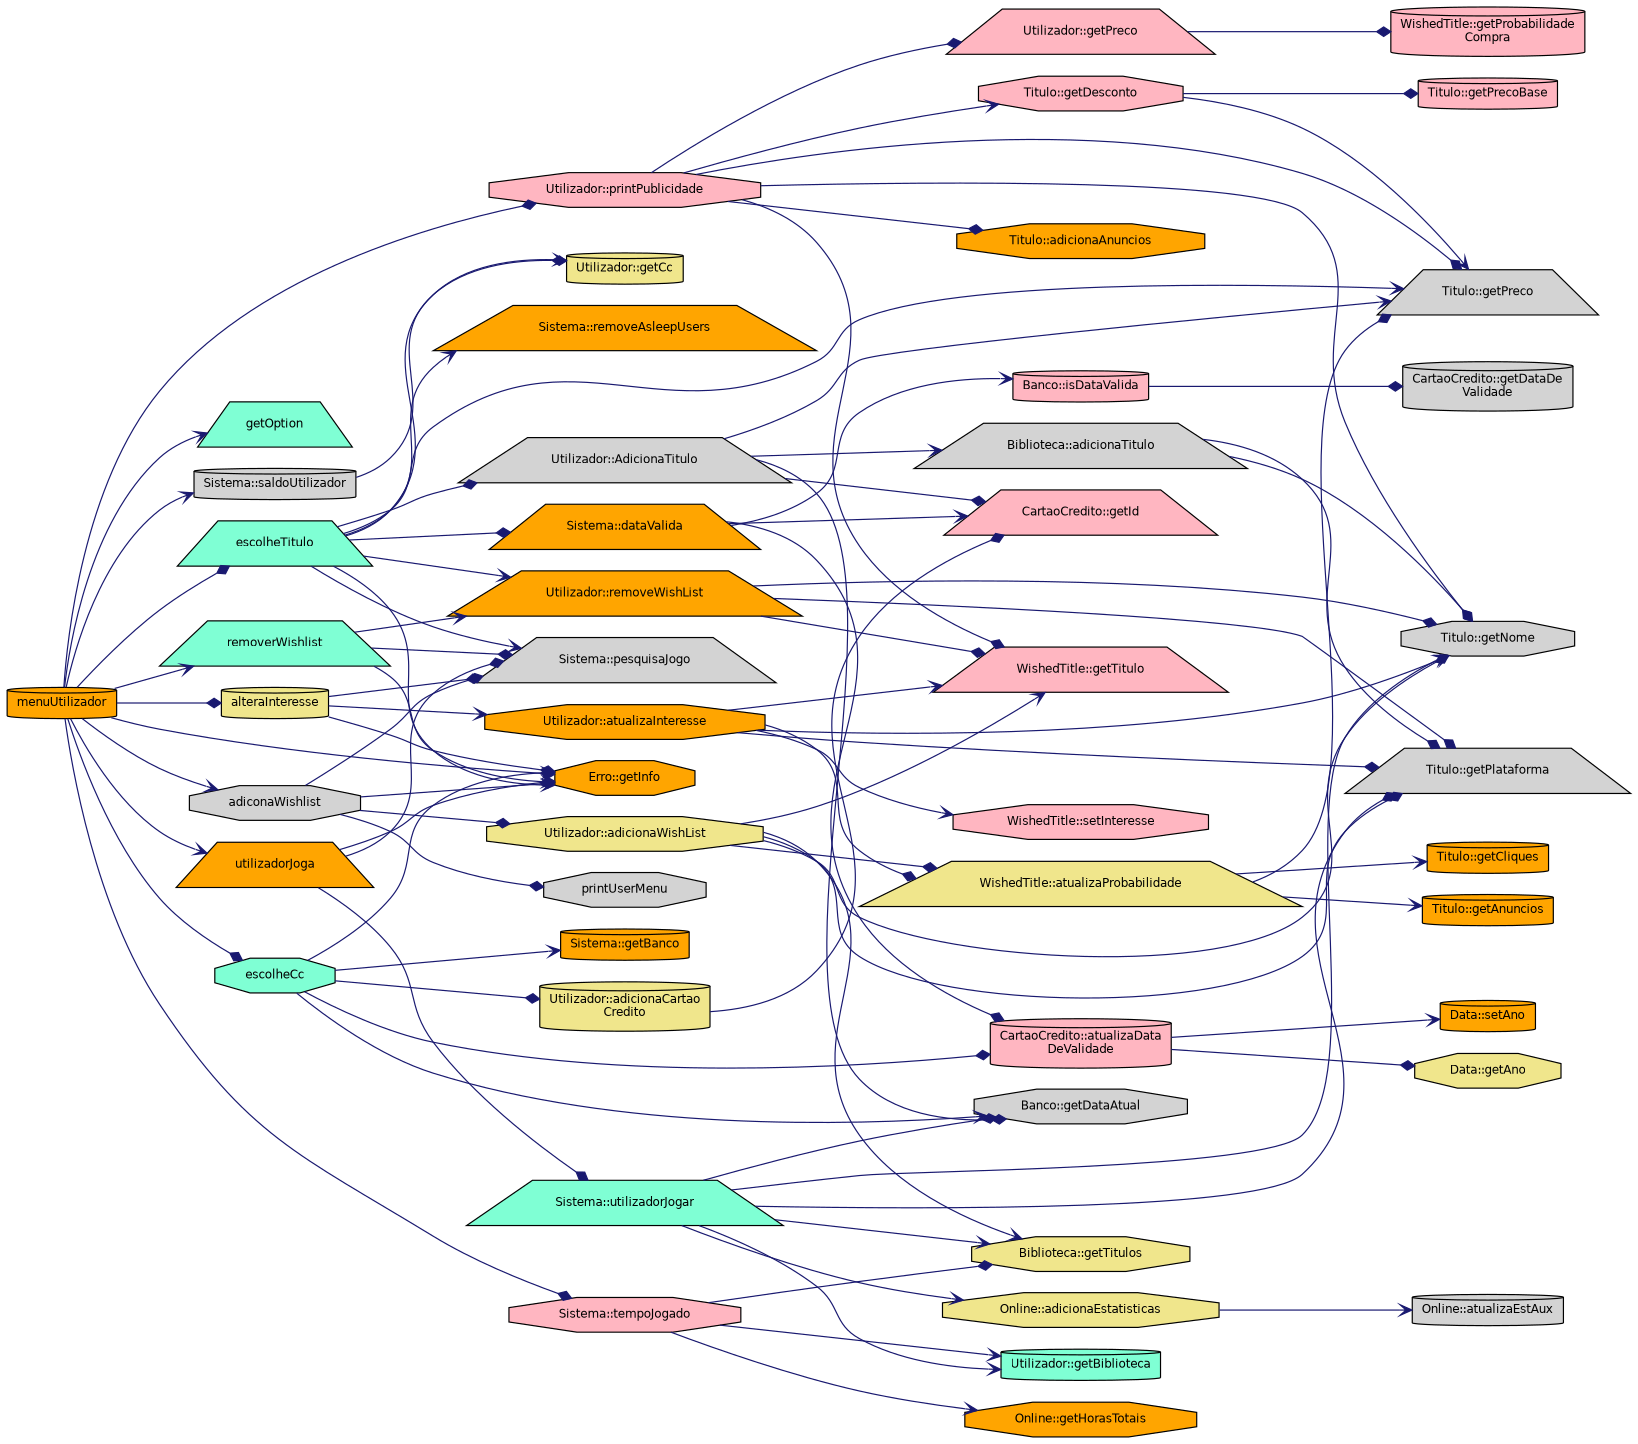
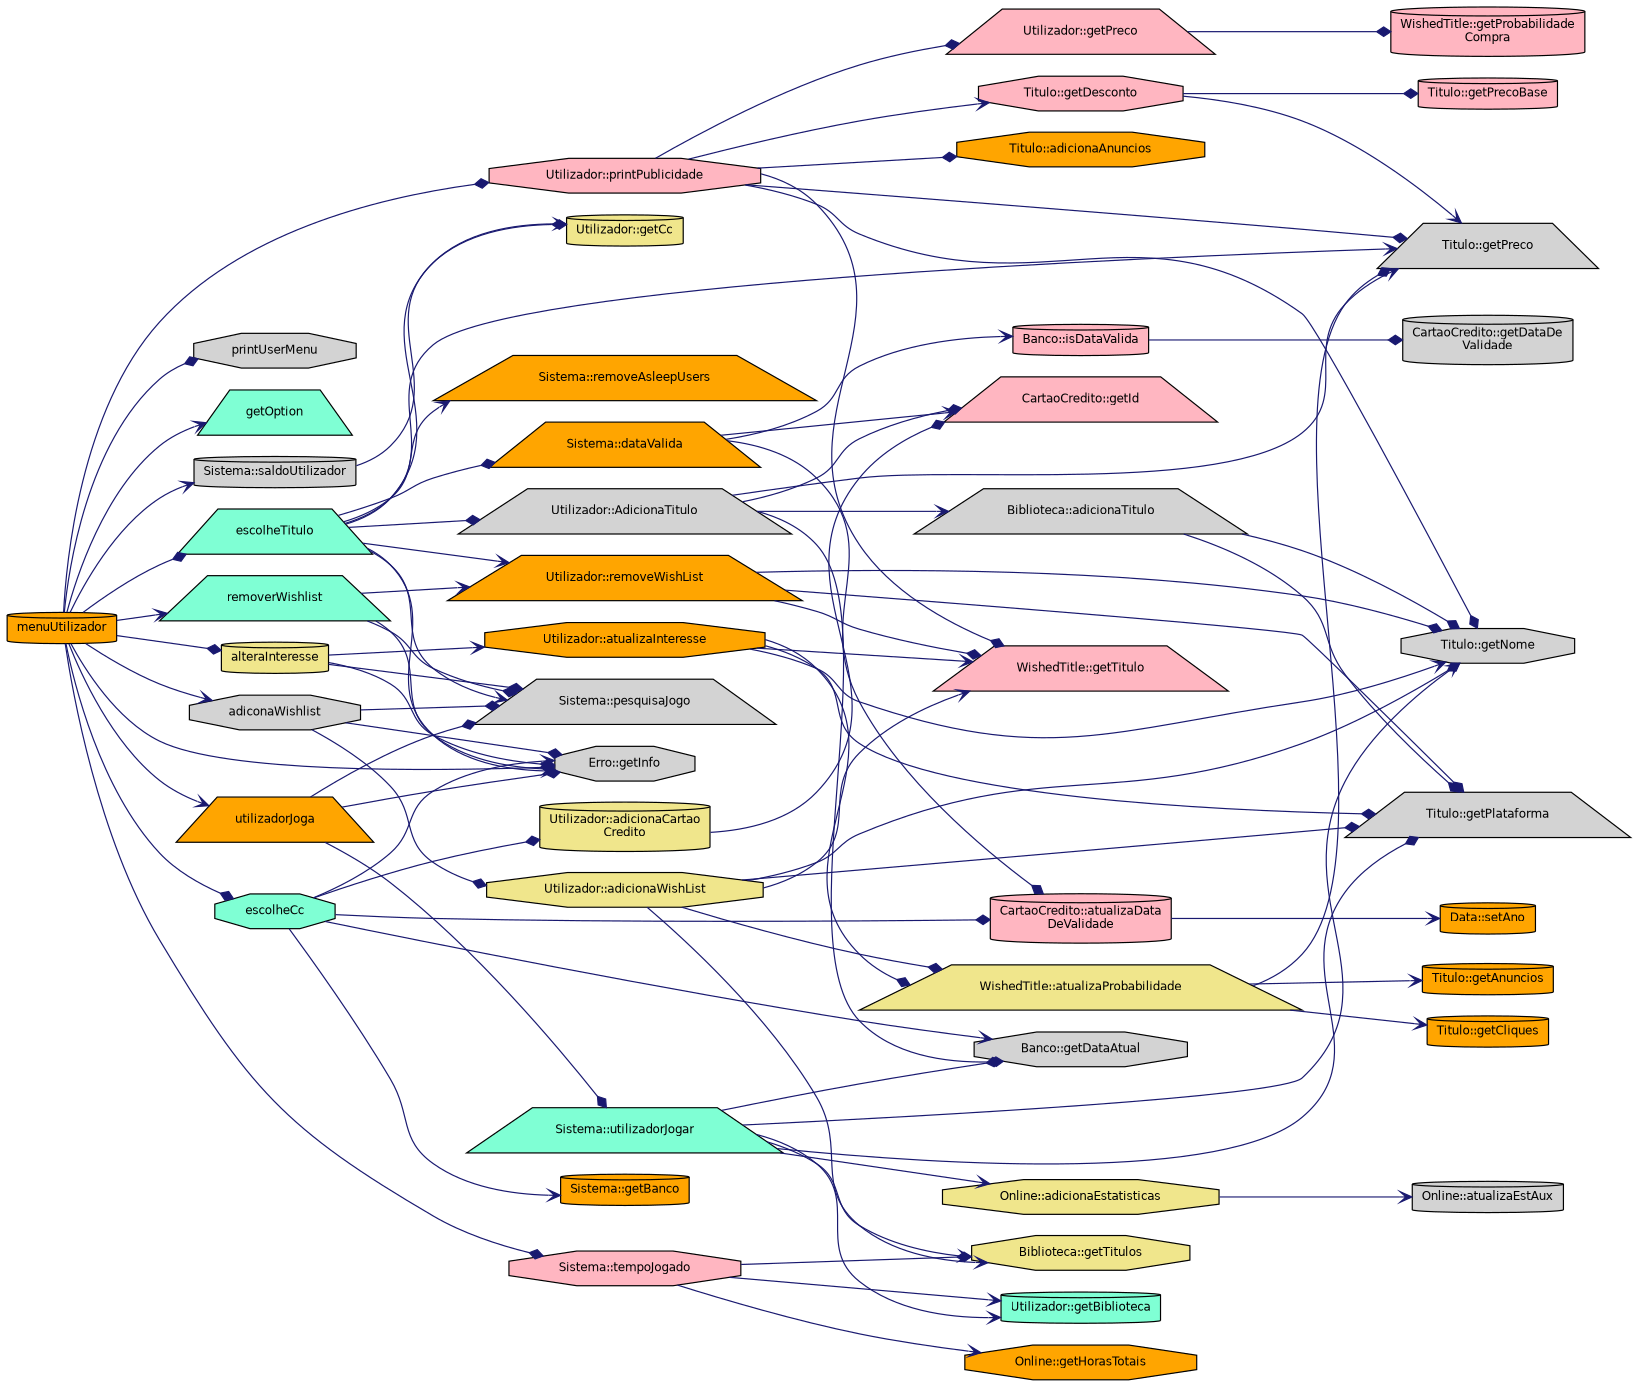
node "Erro::getInfo": fillcolor orange -> lightgrey
node "WishedTitle::setInteresse": removed
edge "adiconaWishlist" -> "printUserMenu": now "menuUtilizador" -> "printUserMenu"
node "Data::getAno": removed
